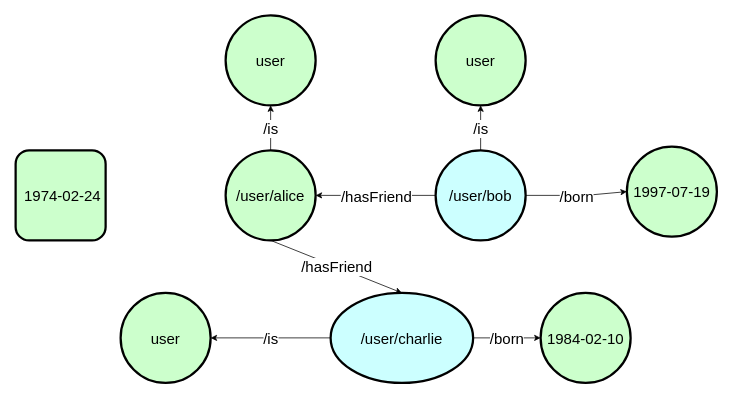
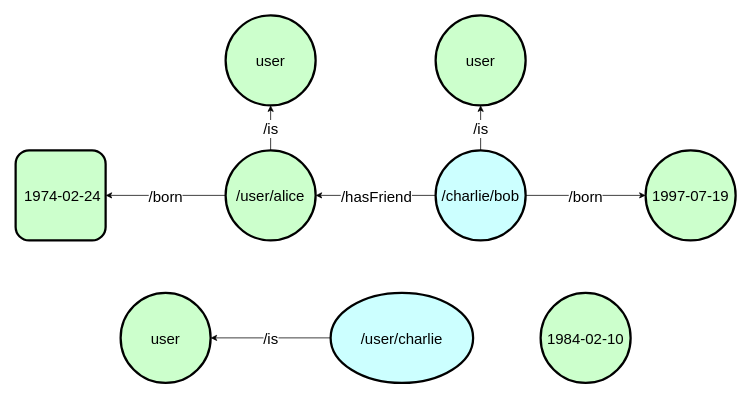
node "1997-07-19": moved (672, 192) -> (690, 195)
edge "/user/alice" -> "1974-02-24": added, label "/born"
node "/user/bob": label "/user/bob" -> "/charlie/bob"
edge "/user/alice" -> "/user/charlie": removed, label "/hasFriend"
edge "/user/charlie" -> "1984-02-10": removed, label "/born"
